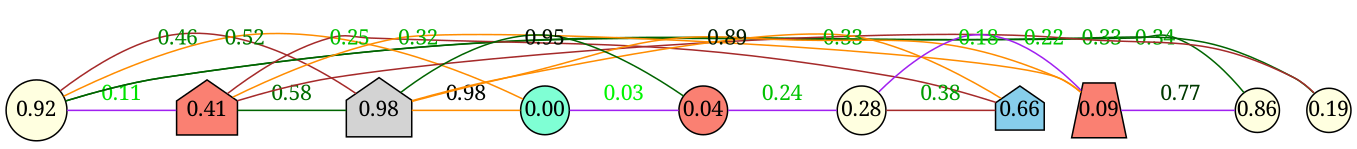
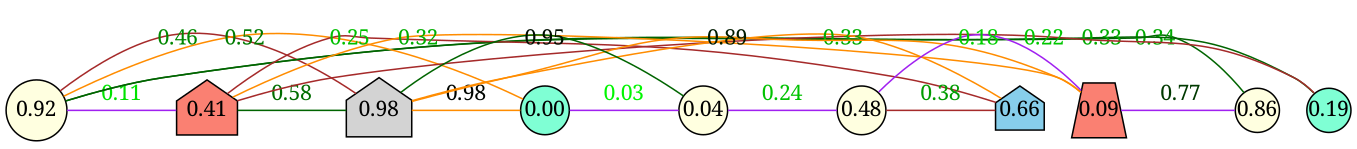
node "0.04": fillcolor salmon -> lightyellow
node "0.28": label "0.28" -> "0.48"
node "0.19": fillcolor lightyellow -> aquamarine
